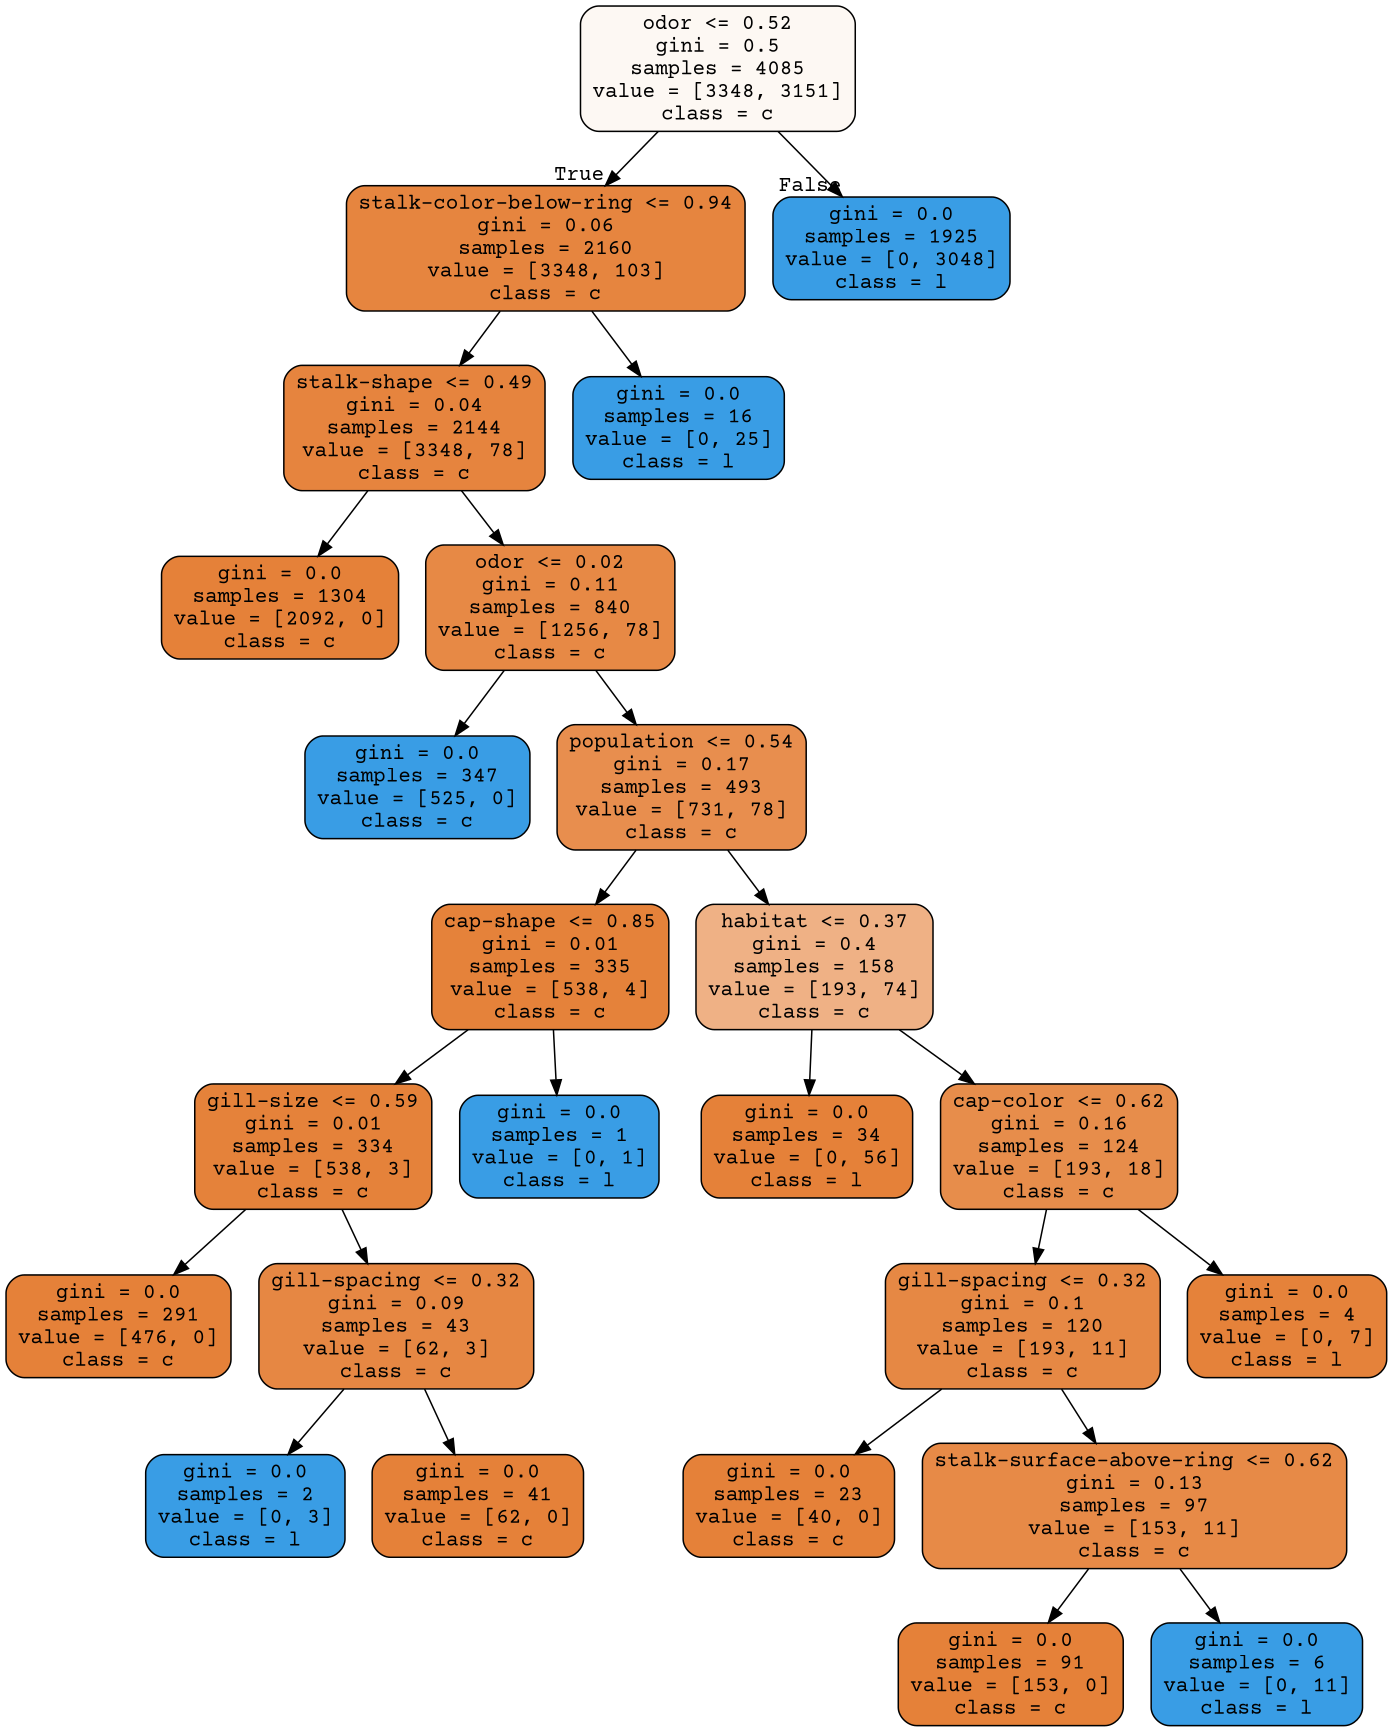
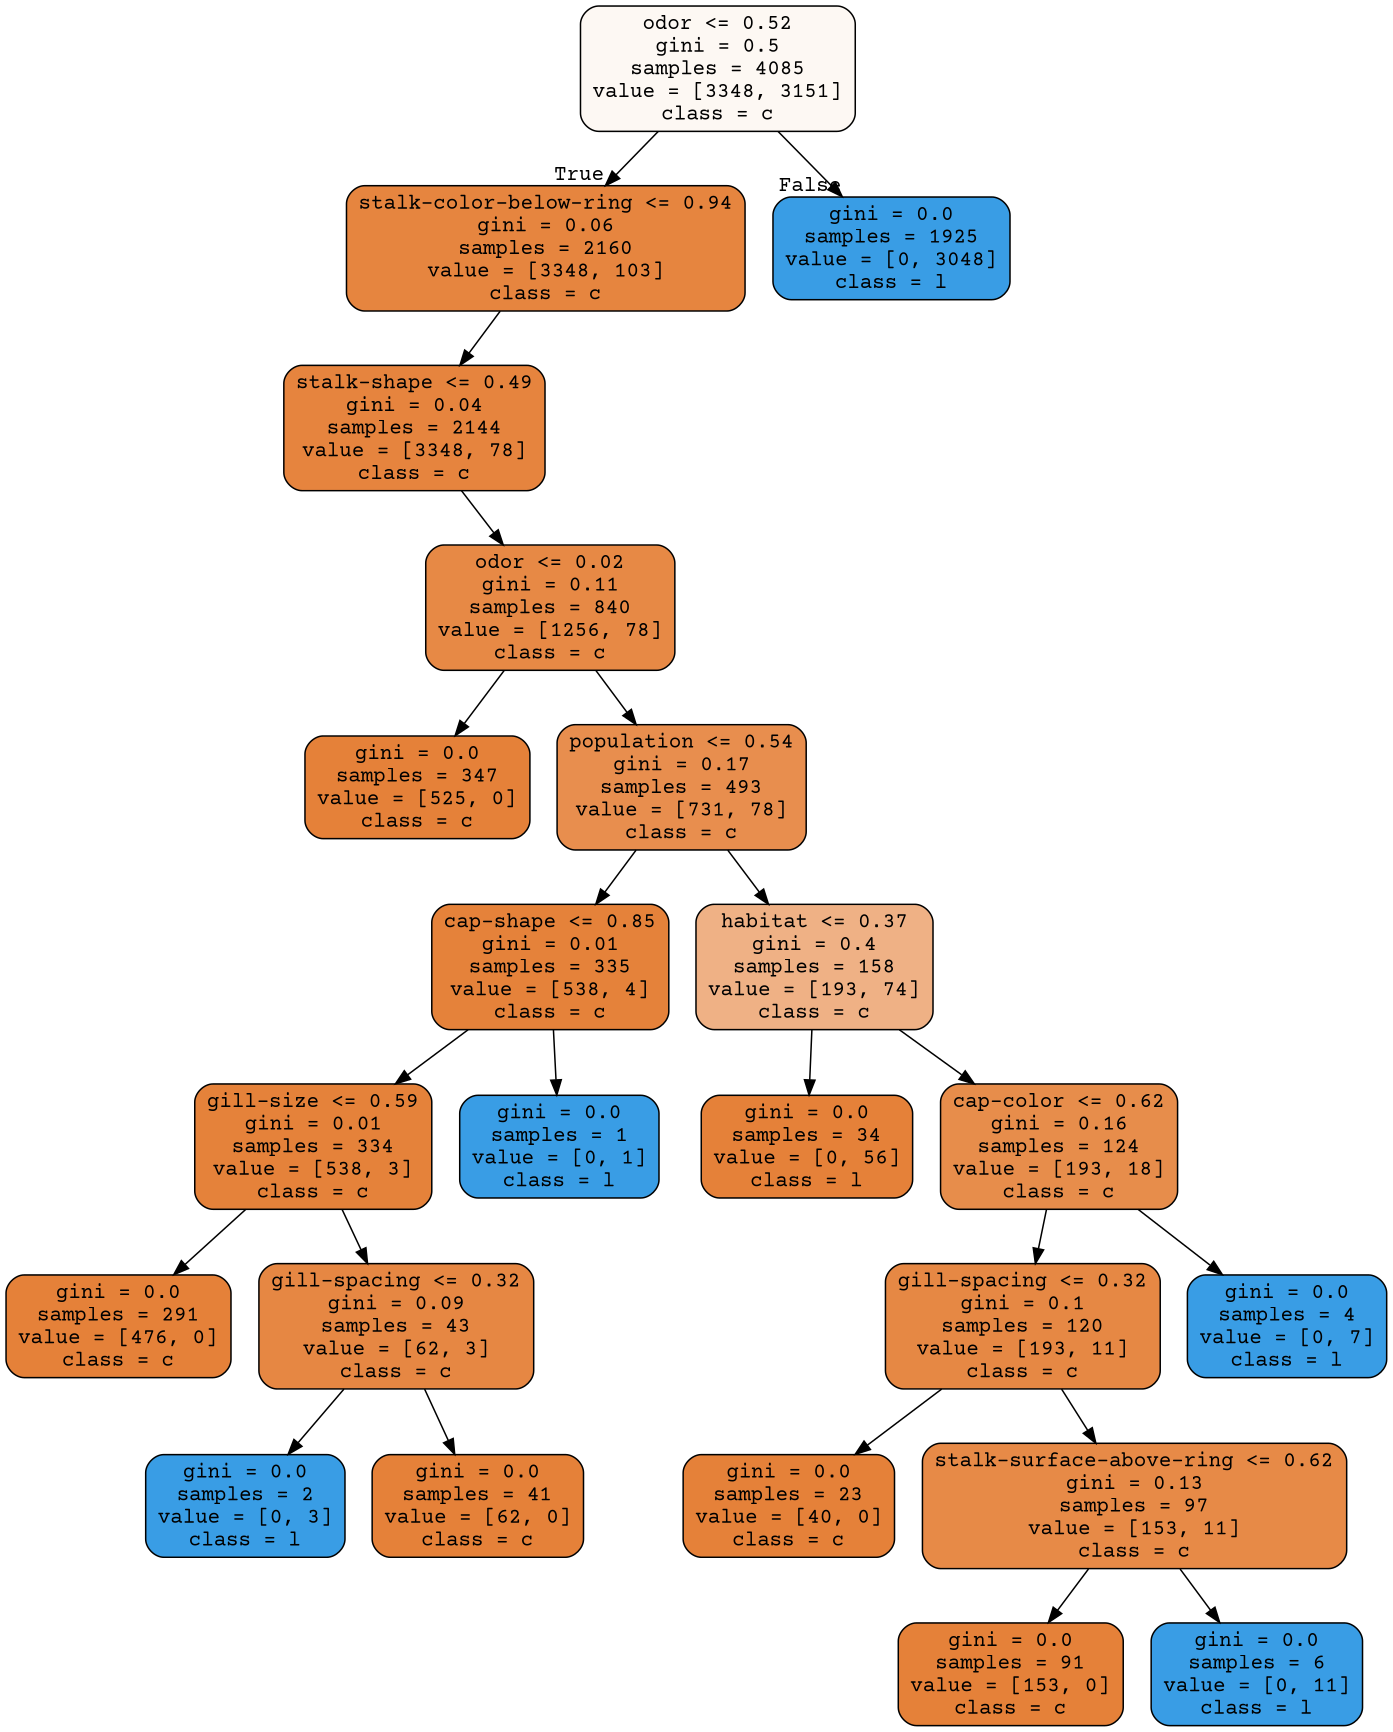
node "gini = 0.0 samples = 16 value = [0, 25] class = l": removed
node "gini = 0.0 samples = 1304 value = [2092, 0] class = c": removed
node "gini = 0.0 samples = 347 value = [525, 0] class = c": fillcolor #399de5 -> #e58139
node "gini = 0.0 samples = 4 value = [0, 7] class = l": fillcolor #e5823a -> #399de5
